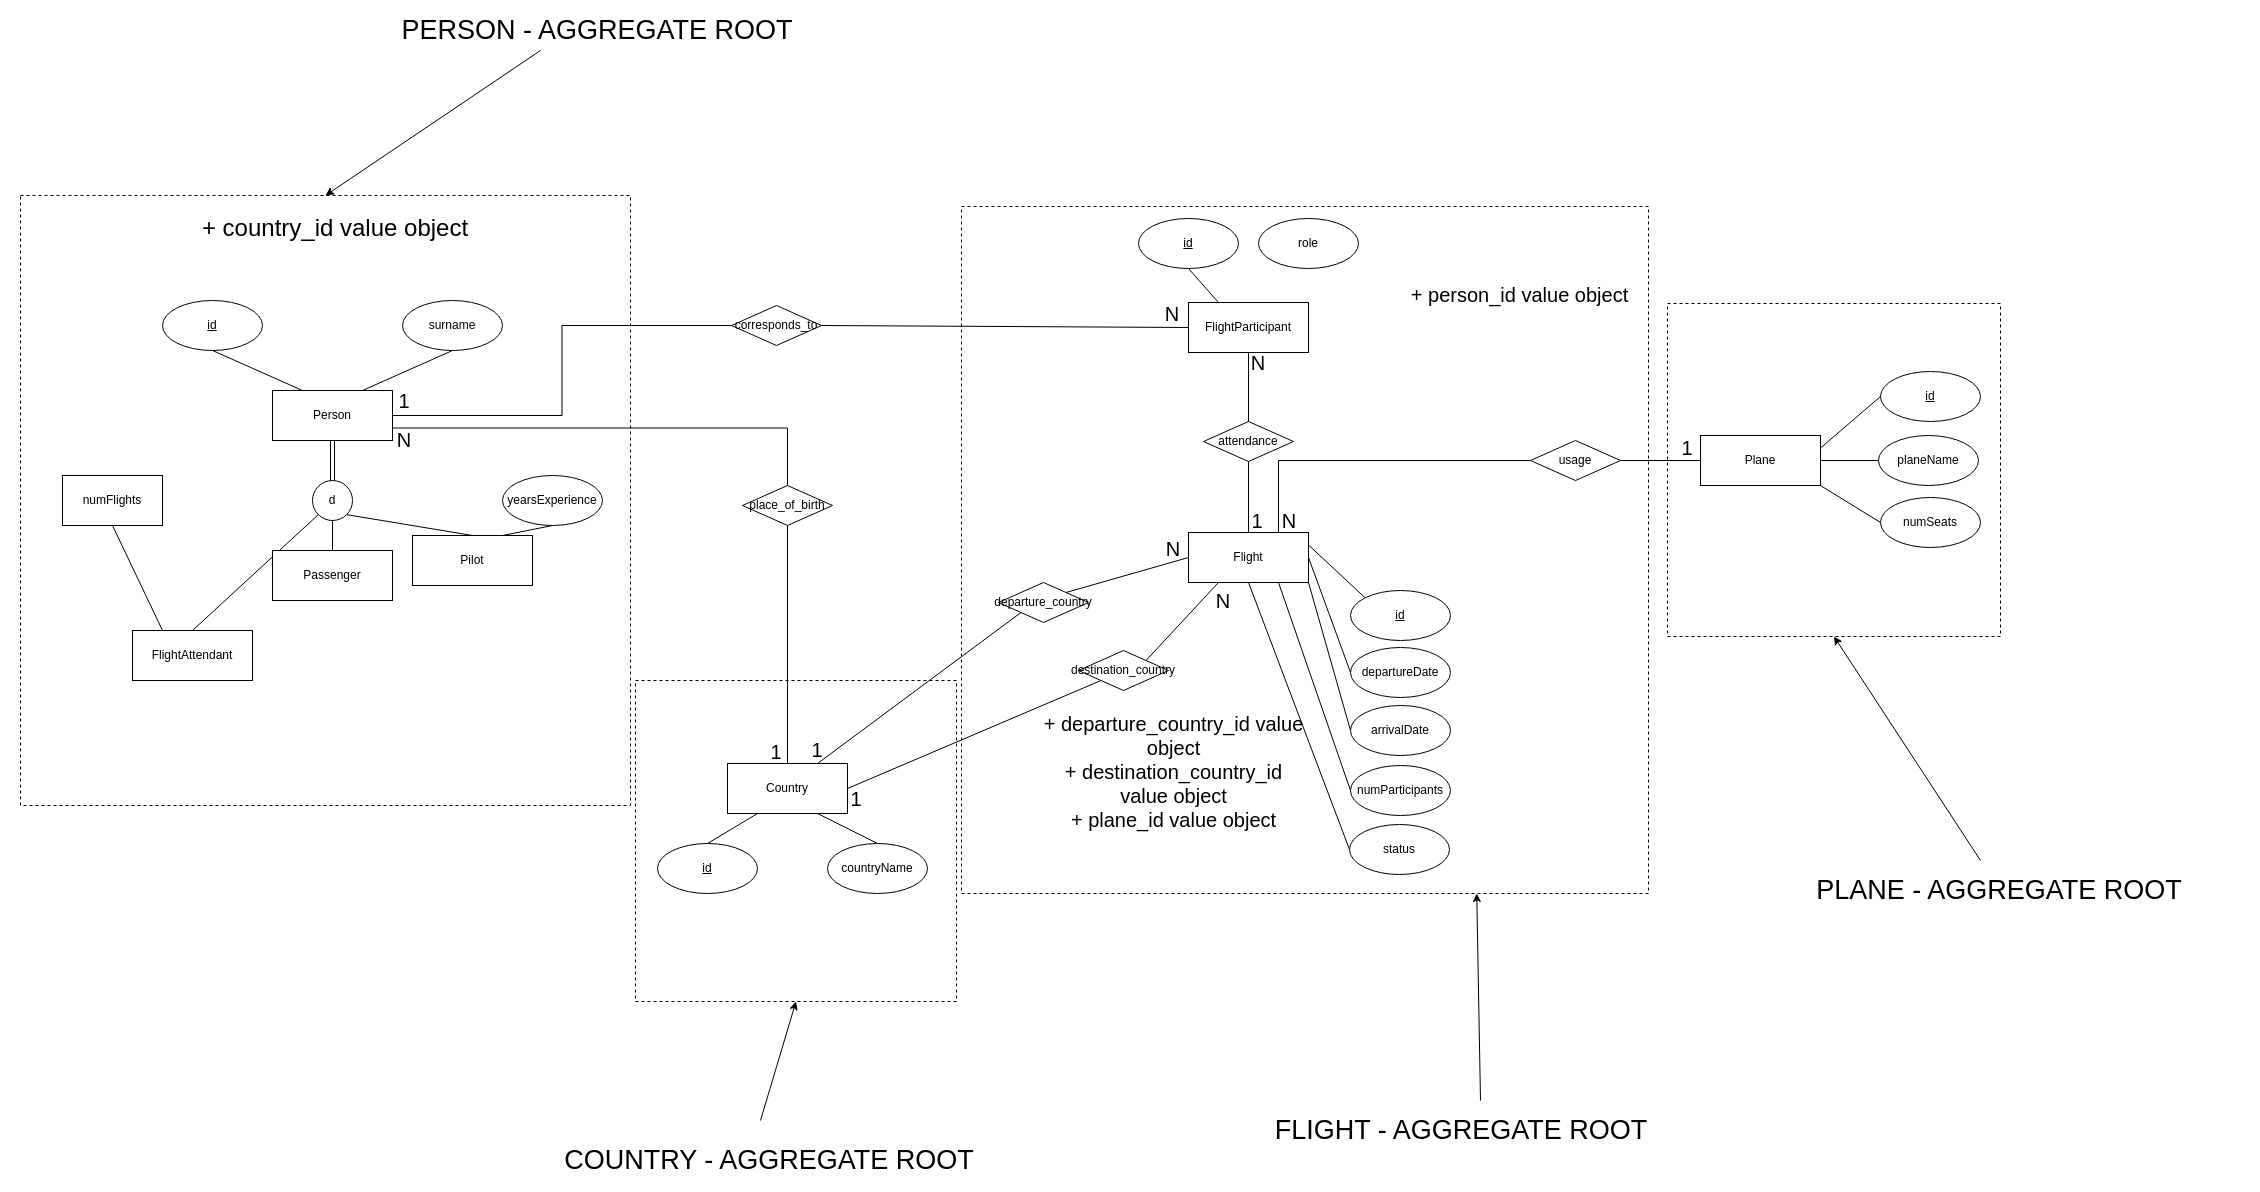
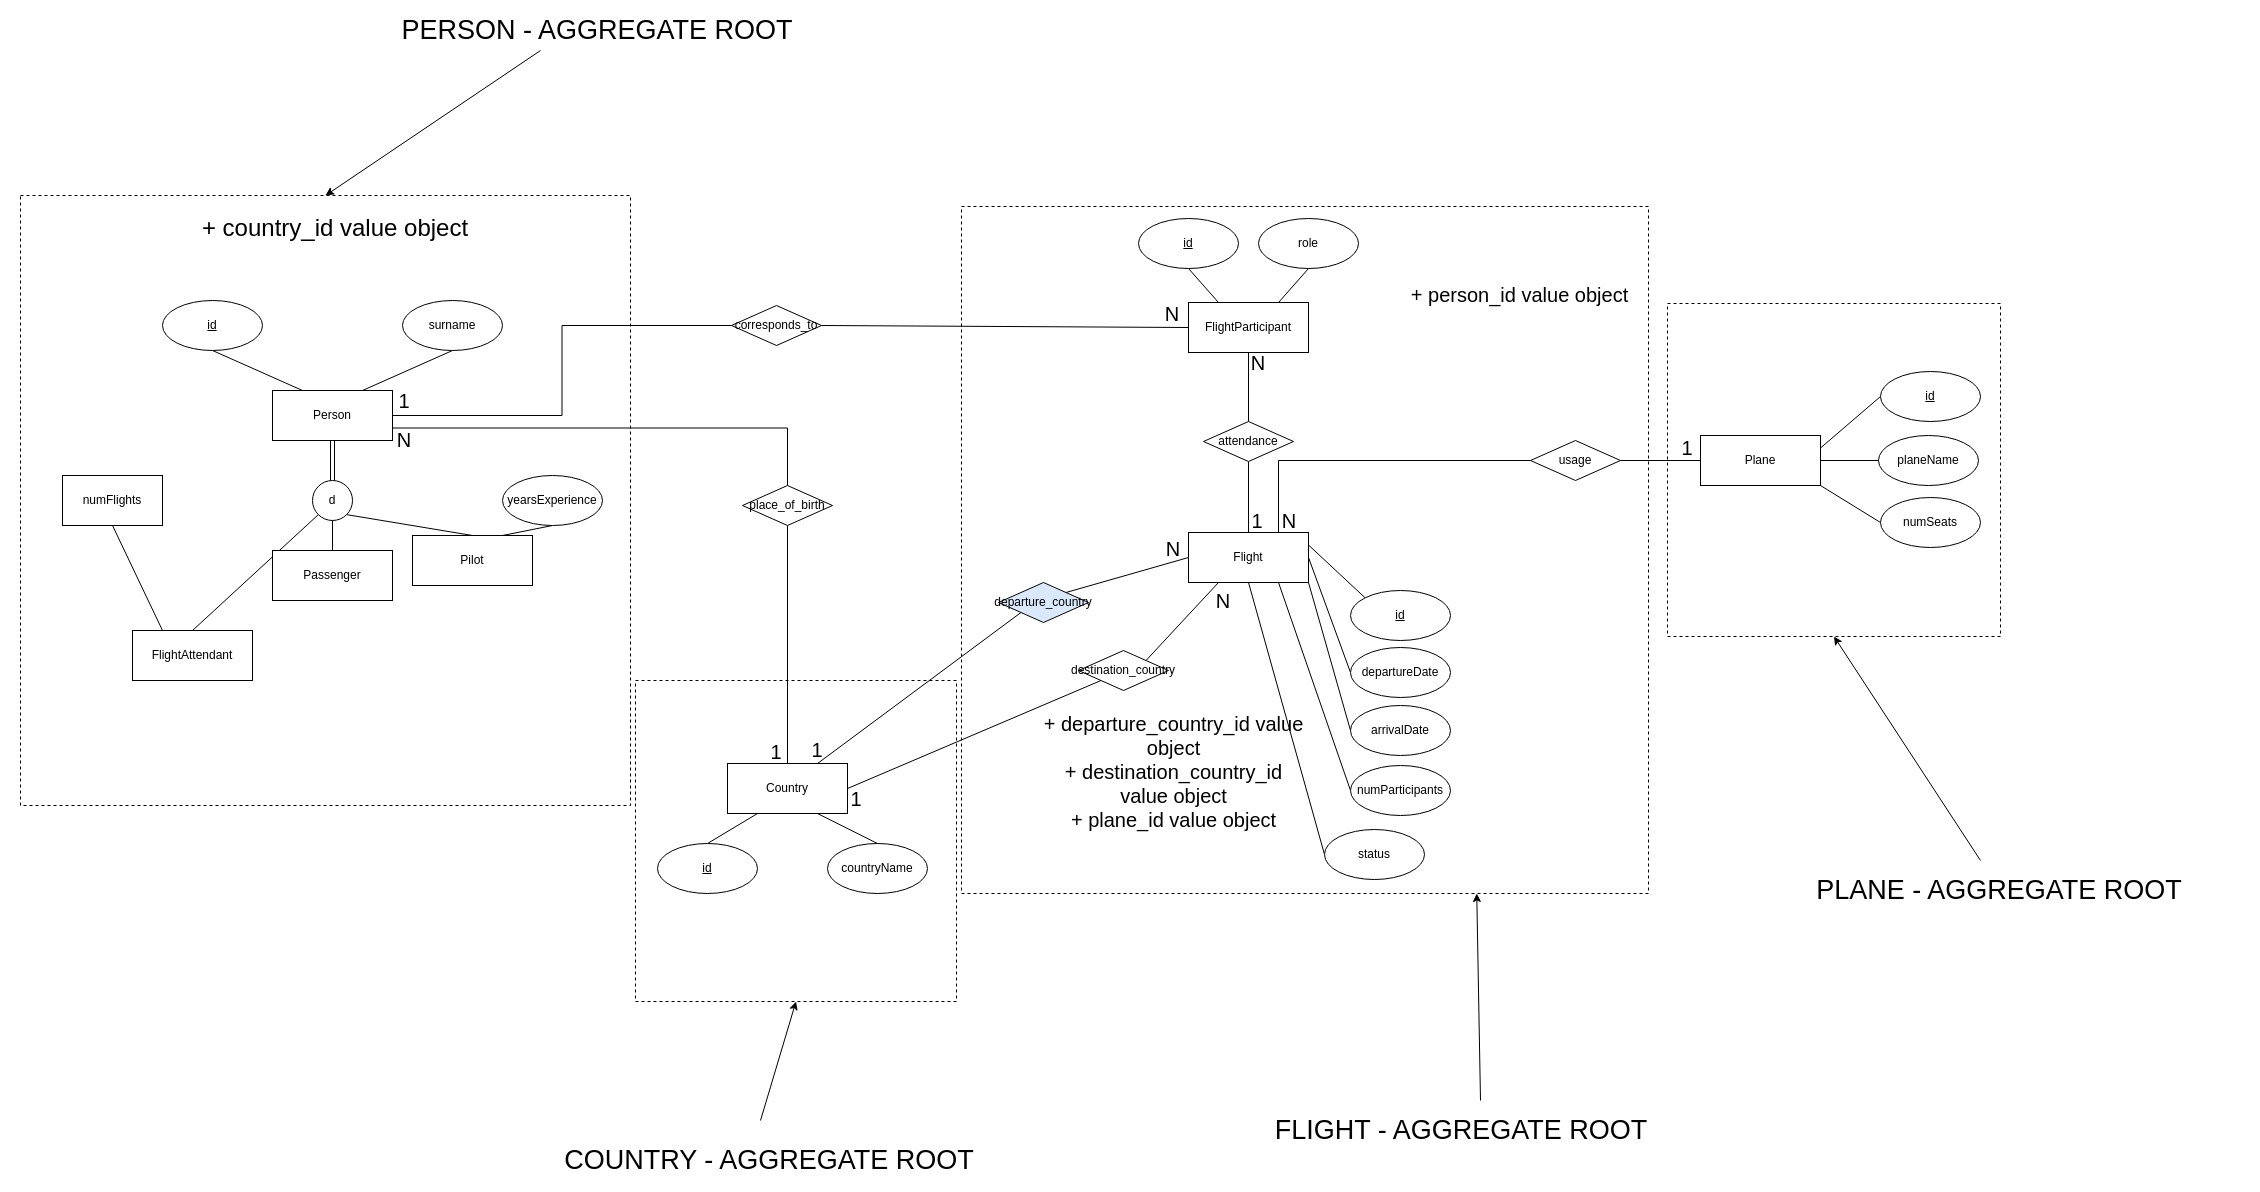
edge "role" -- "FlightParticipant": added
node "departure_country": fillcolor #ffffff -> #dae8fc
node "status": moved (1400, 850) -> (1375, 855)
